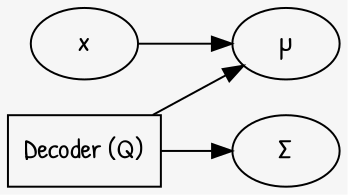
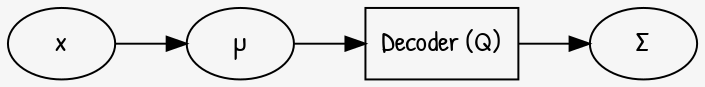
edge "Decoder (Q)" -> "μ": reversed
